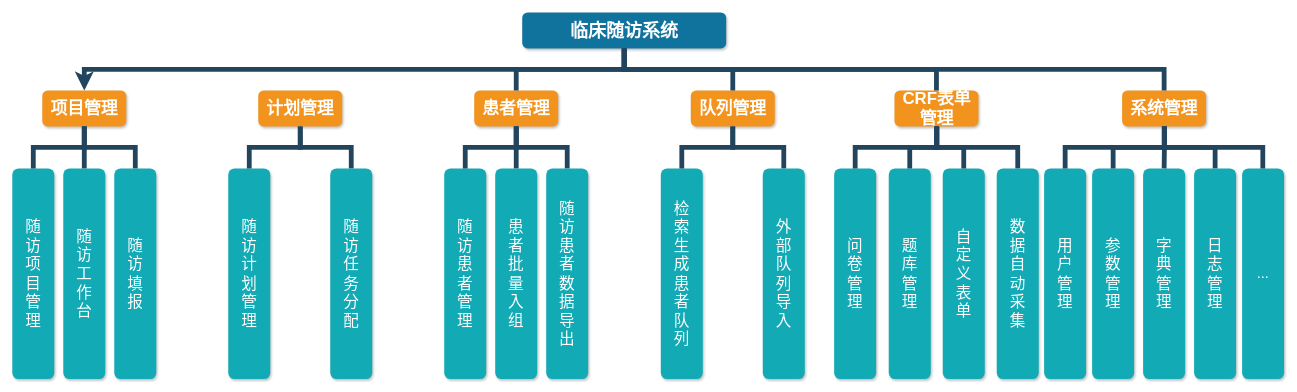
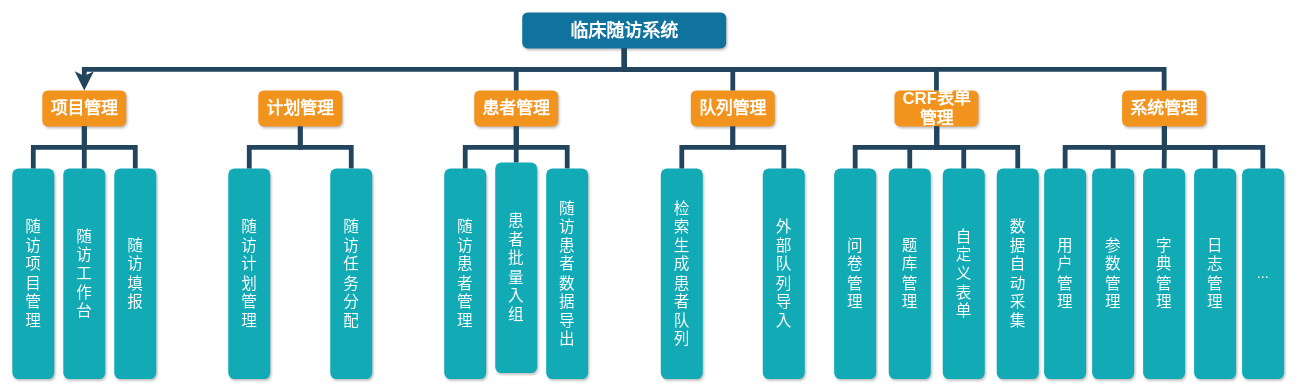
node "患 者 批 量 入 组": moved (516, 274) -> (516, 268)
